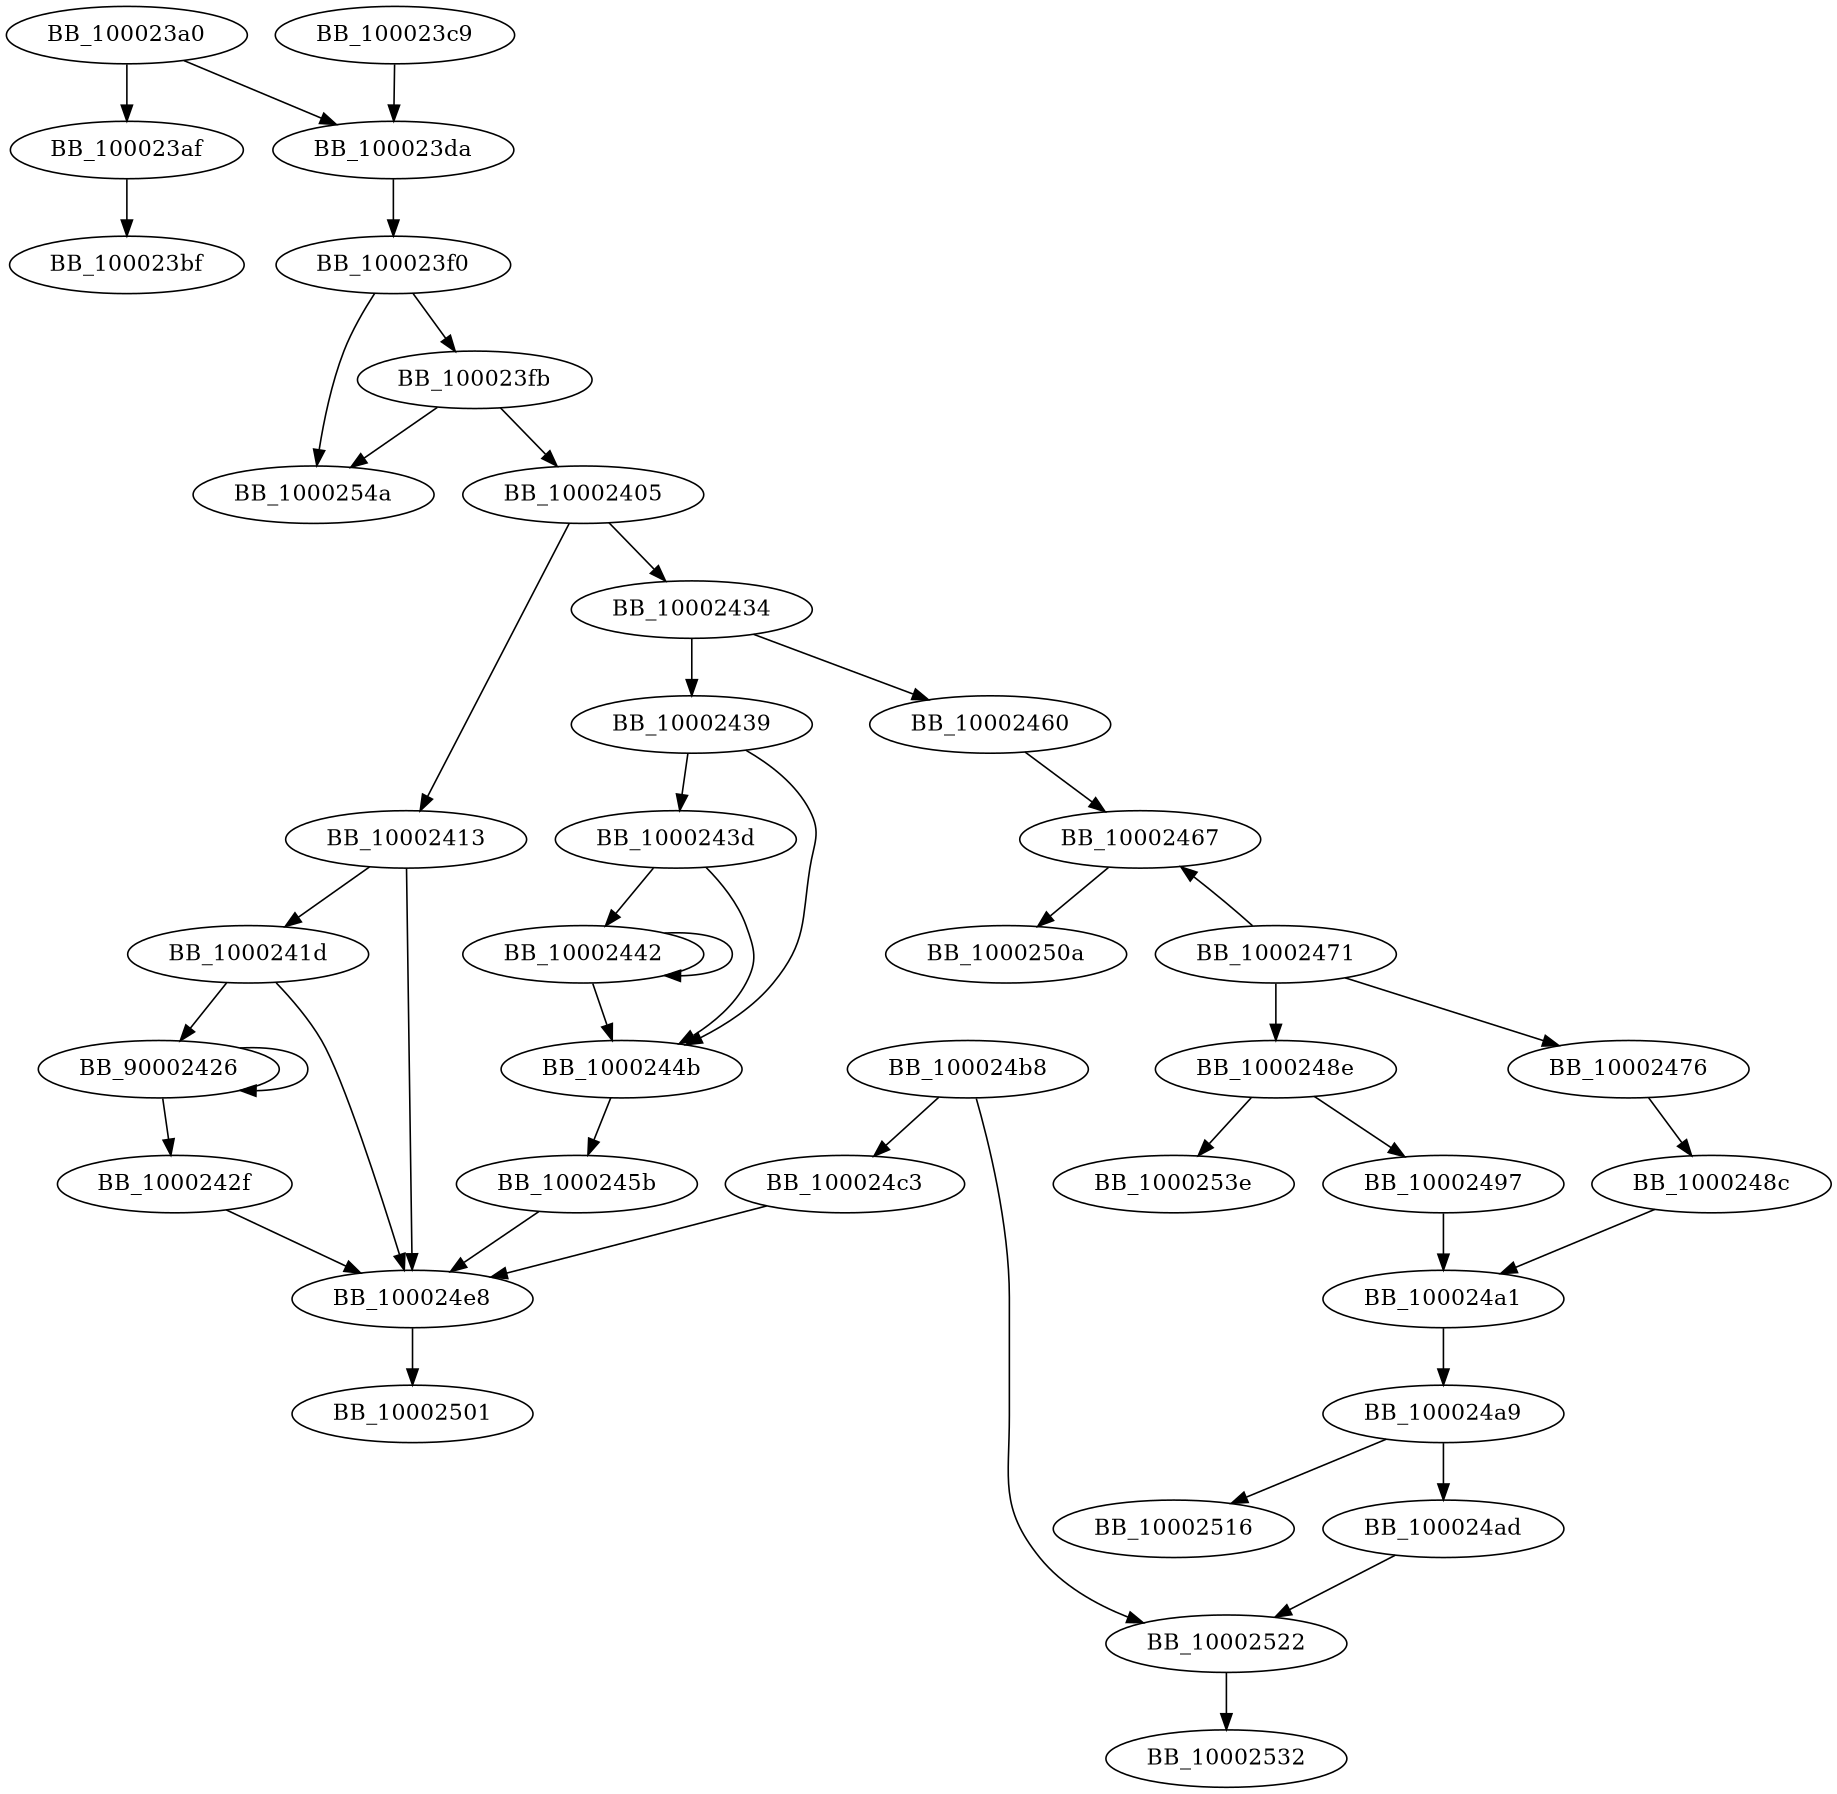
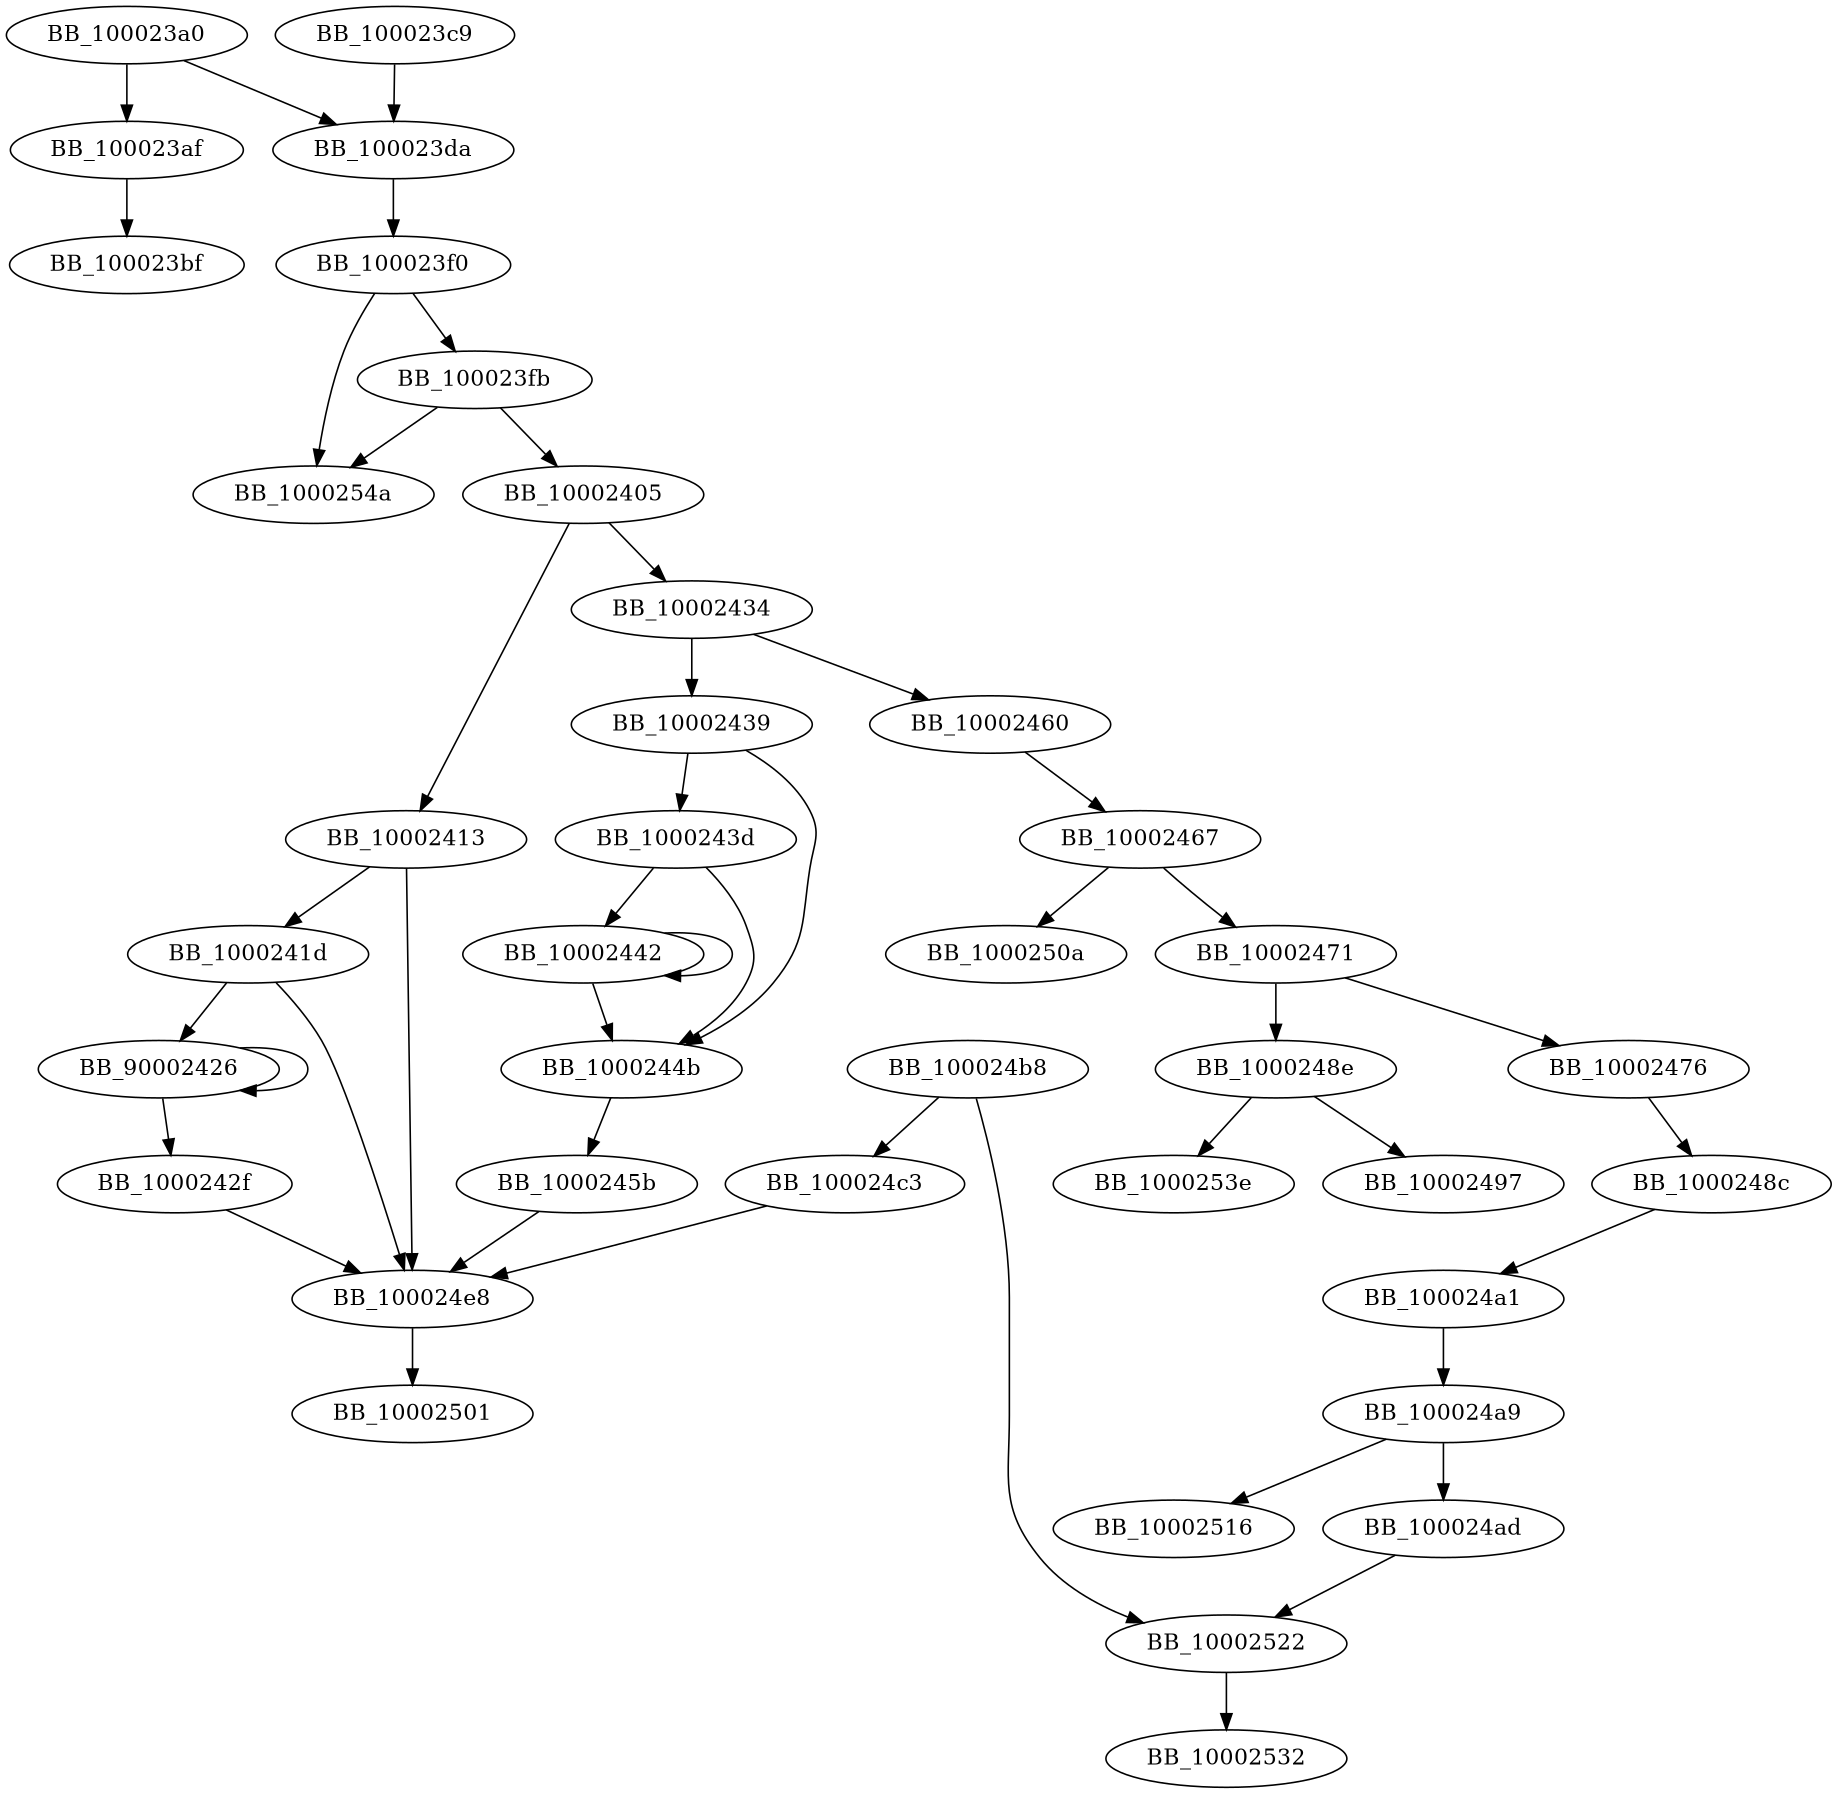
edge "BB_10002471" -> "BB_10002467": reversed
edge "BB_10002497" -> "BB_100024a1": removed
